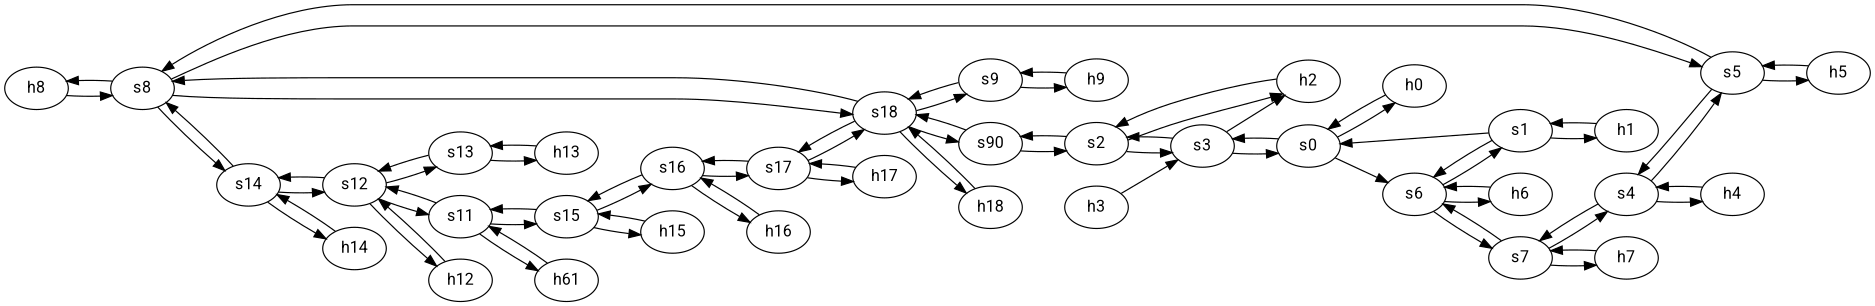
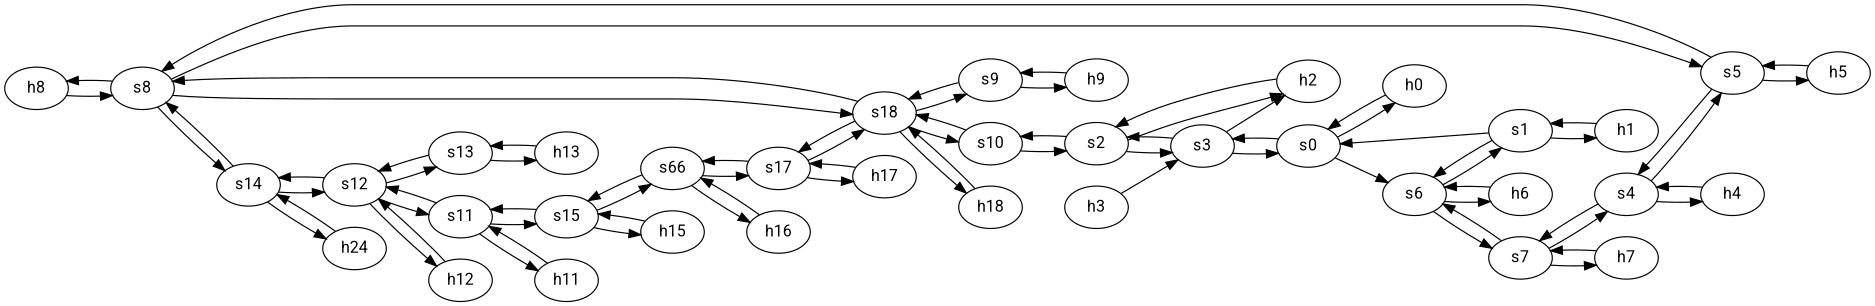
node "s90": label "s90" -> "s10"
node "s16": label "s16" -> "s66"
node "h14": label "h14" -> "h24"
node "h61": label "h61" -> "h11"
